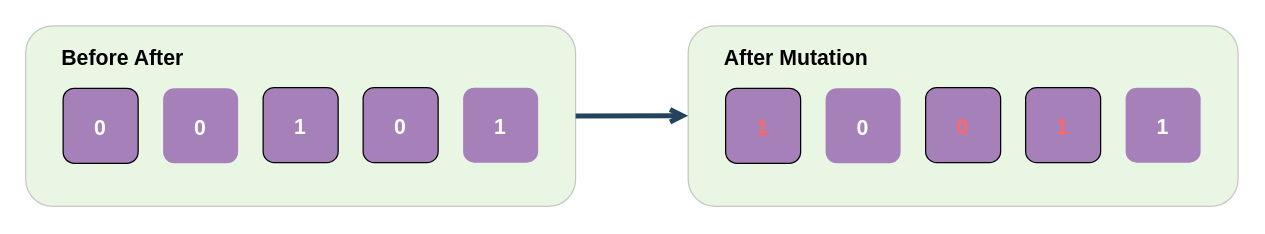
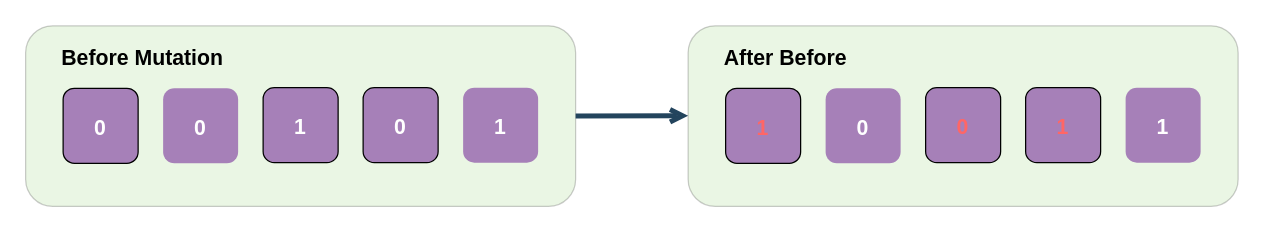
node "Before After": label "Before After" -> "Before Mutation"
node "After Mutation": label "After Mutation" -> "After Before"
